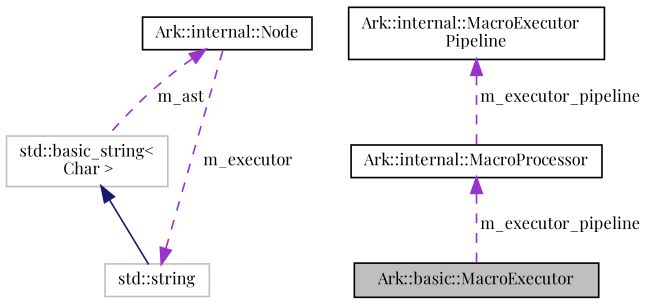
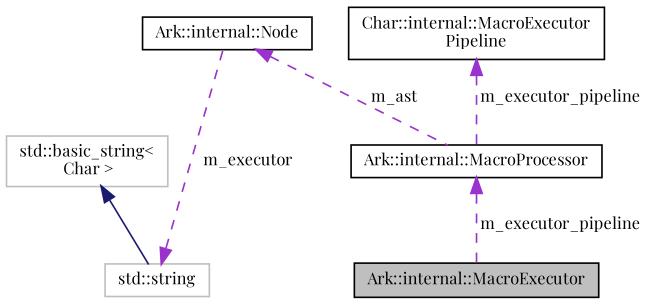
node "Ark::internal::MacroExecutor Pipeline": label "Ark::internal::MacroExecutor Pipeline" -> "Char::internal::MacroExecutor Pipeline"
edge "std::basic_string< Char >" -> "Ark::internal::Node": now "Ark::internal::MacroProcessor" -> "Ark::internal::Node"
node "Ark::basic::MacroExecutor": label "Ark::basic::MacroExecutor" -> "Ark::internal::MacroExecutor"
